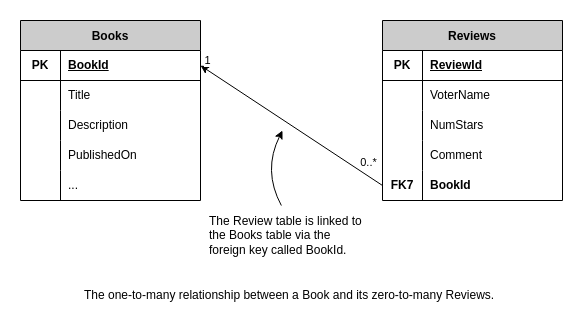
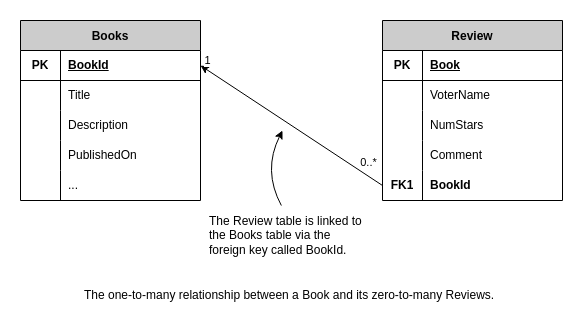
node "Reviews": label "Reviews" -> "Review"
node "ReviewId": label "ReviewId" -> "Book"
node "FK7": label "FK7" -> "FK1"
